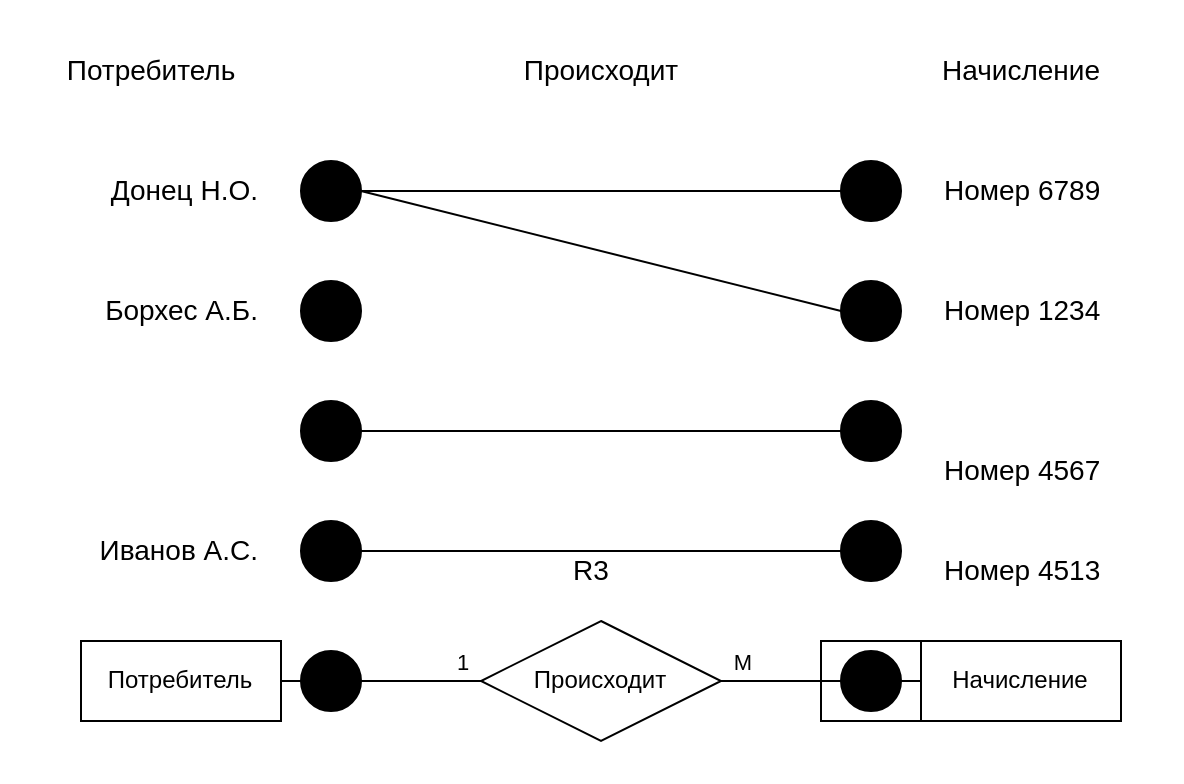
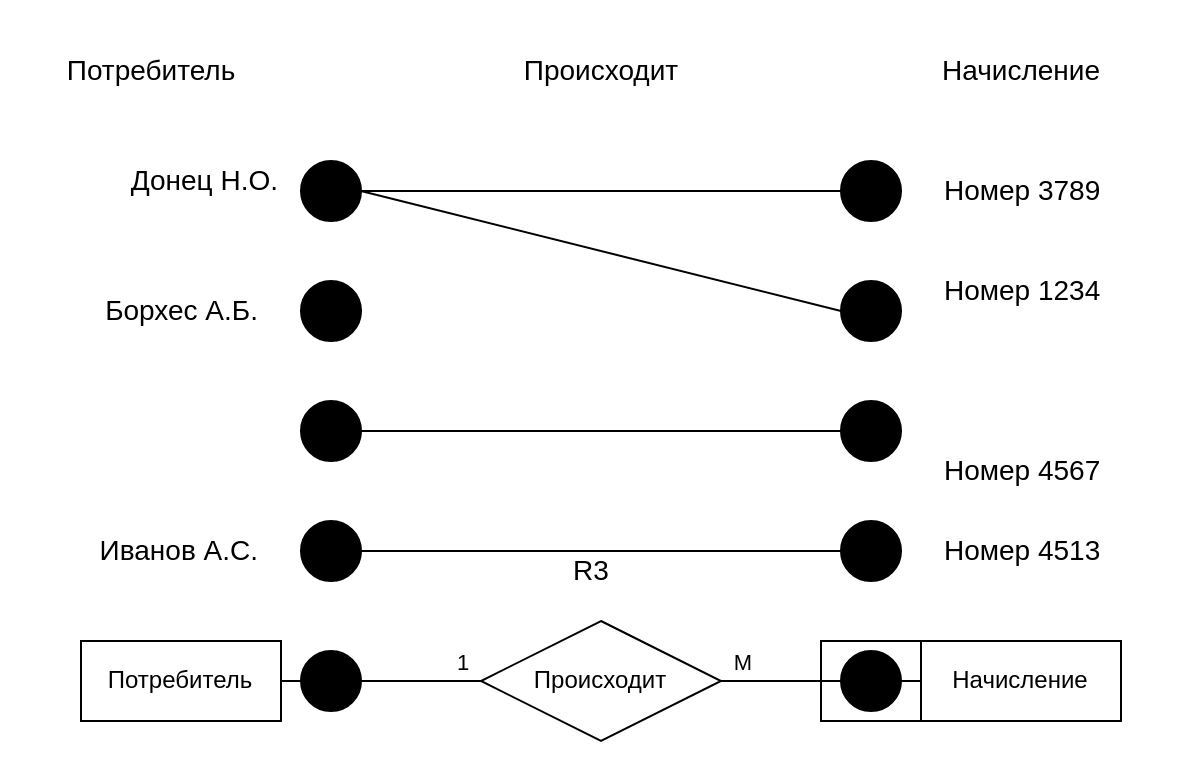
node "Донец Н.О.": moved (161, 191) -> (181, 181)
node "Номер 6789": label "Номер 6789" -> "Номер 3789"
node "Номер 1234": moved (1041, 311) -> (1041, 291)
node "Номер 4513": moved (1041, 571) -> (1041, 551)
